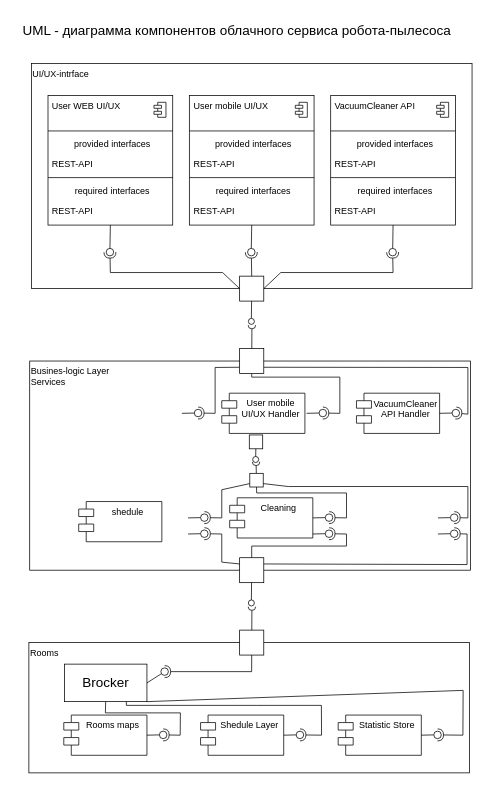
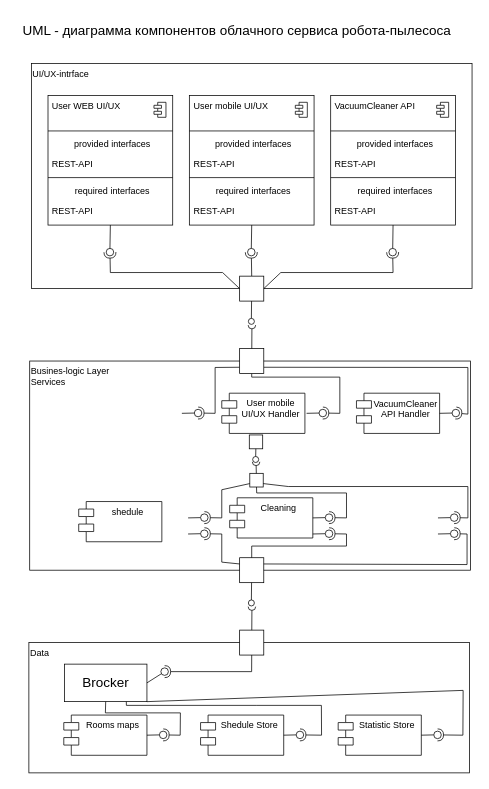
node "Rooms": label "Rooms" -> "Data"
node "Shedule Layer": label "Shedule Layer" -> "Shedule Store"
